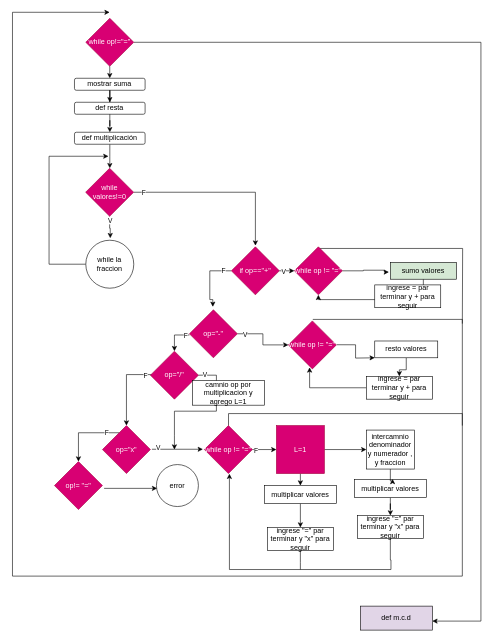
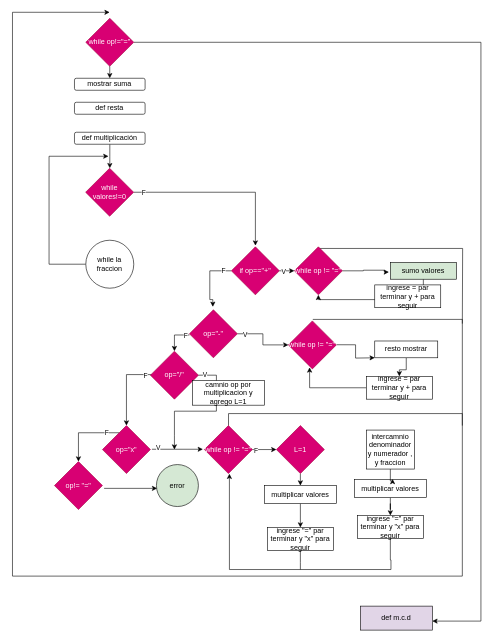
edge "mostrar suma" -> "def resta": removed
edge "def resta" -> "def multiplicación": removed
edge "while valores!=0" -> "while la fraccion": removed, label "V"
node "resto valores": label "resto valores" -> "resto mostrar"
node "L=1": shape rectangle -> diamond
edge "L=1" -> "intercamnio denominador y numerador , y fraccion": removed
node "error": fillcolor #ffffff -> #d5e8d4
